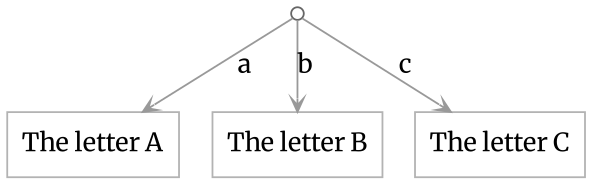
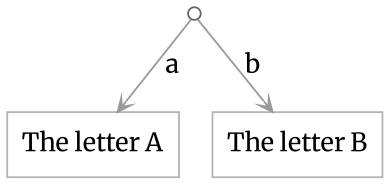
node "The letter C": removed
